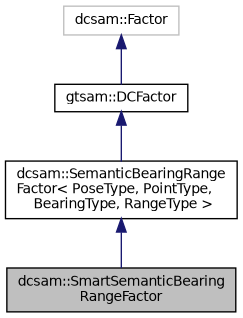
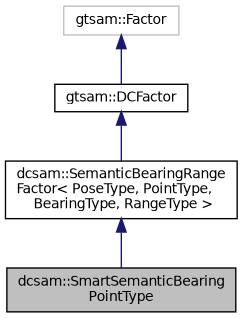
node "dcsam::Factor": label "dcsam::Factor" -> "gtsam::Factor"
node "dcsam::SmartSemanticBearing RangeFactor": label "dcsam::SmartSemanticBearing RangeFactor" -> "dcsam::SmartSemanticBearing PointType"
